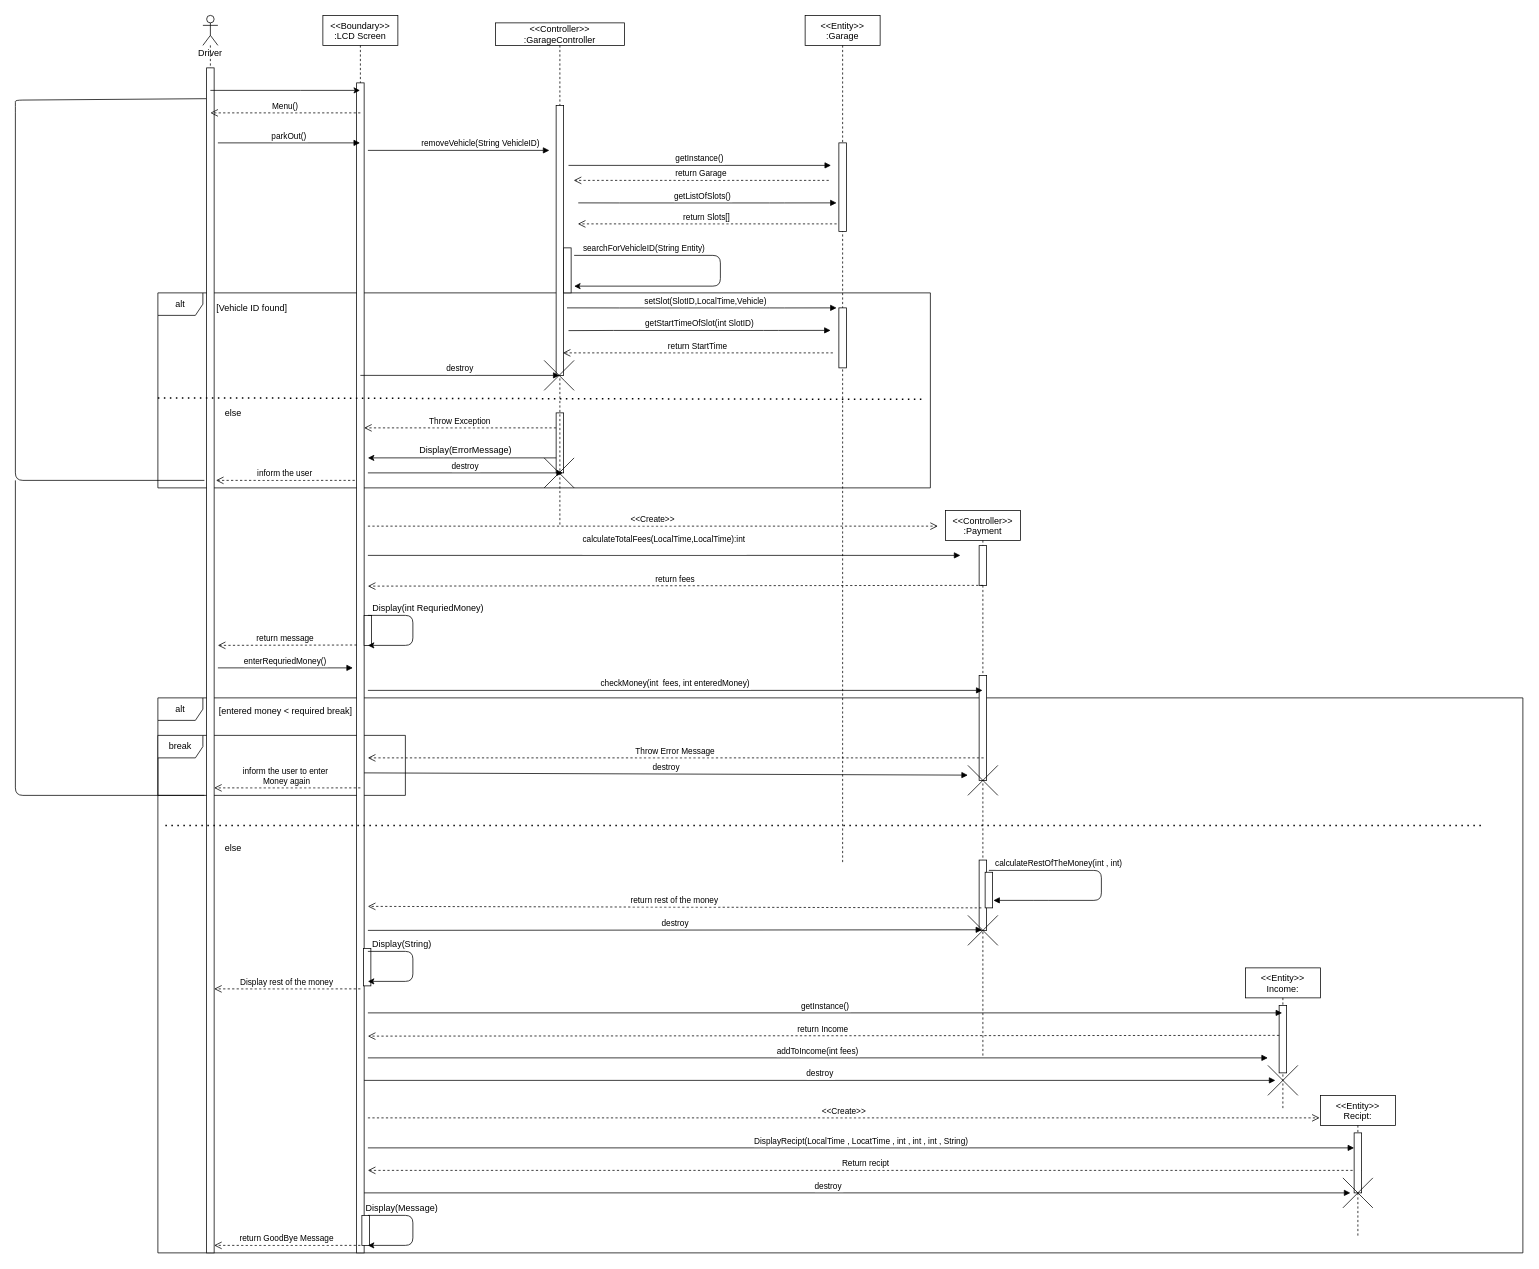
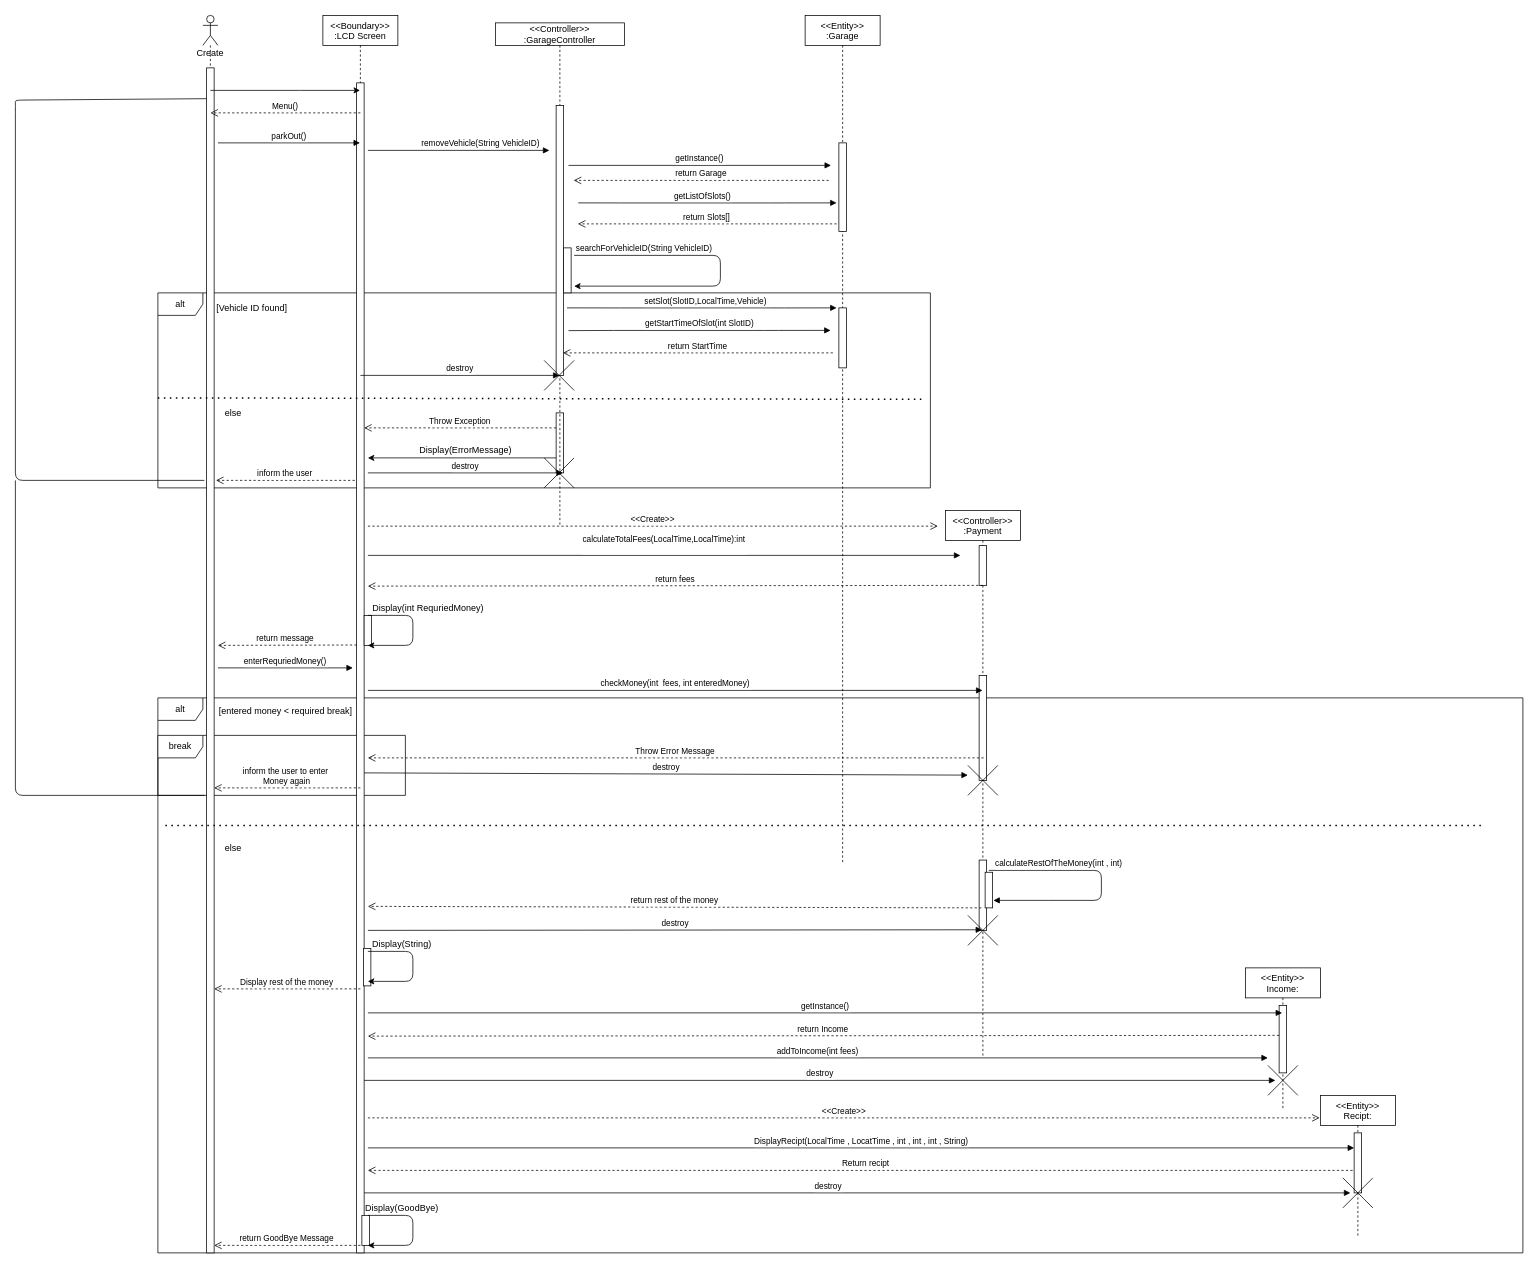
node "Driver": label "Driver" -> "Create"
node "searchForVehicleID(String Entity)": label "searchForVehicleID(String Entity)" -> "searchForVehicleID(String VehicleID)"
node "Display(Message)": label "Display(Message)" -> "Display(GoodBye)"
